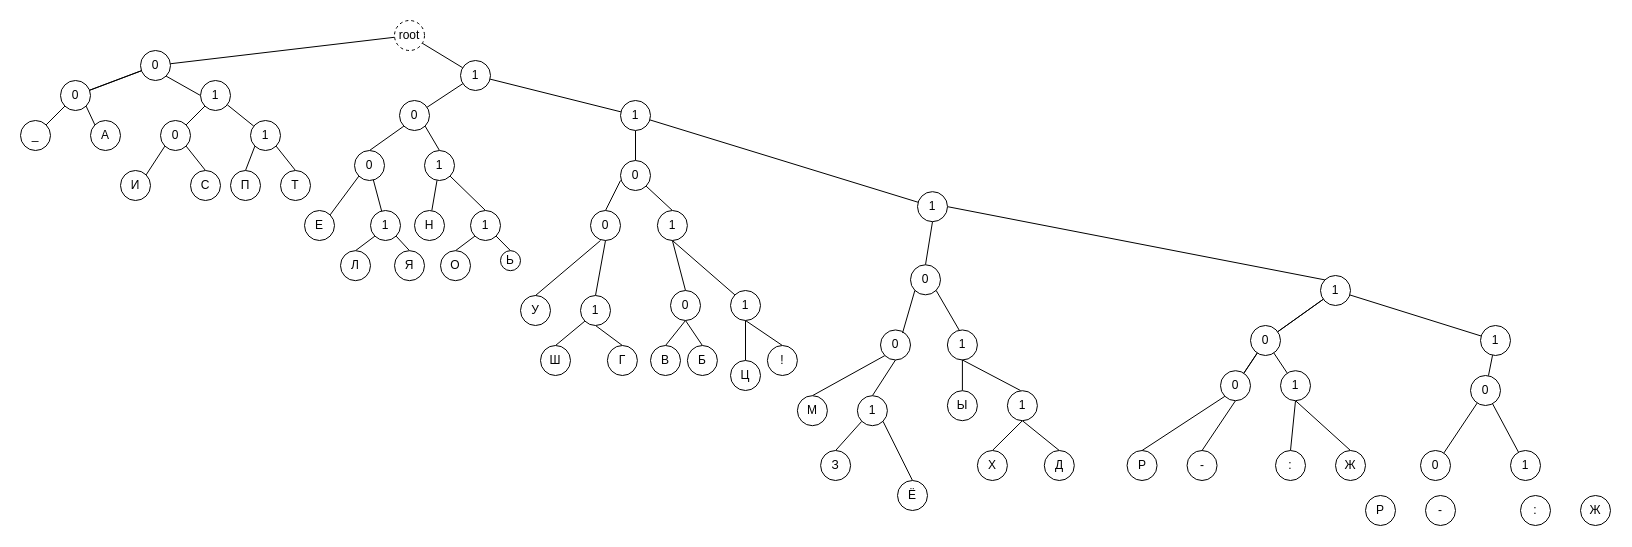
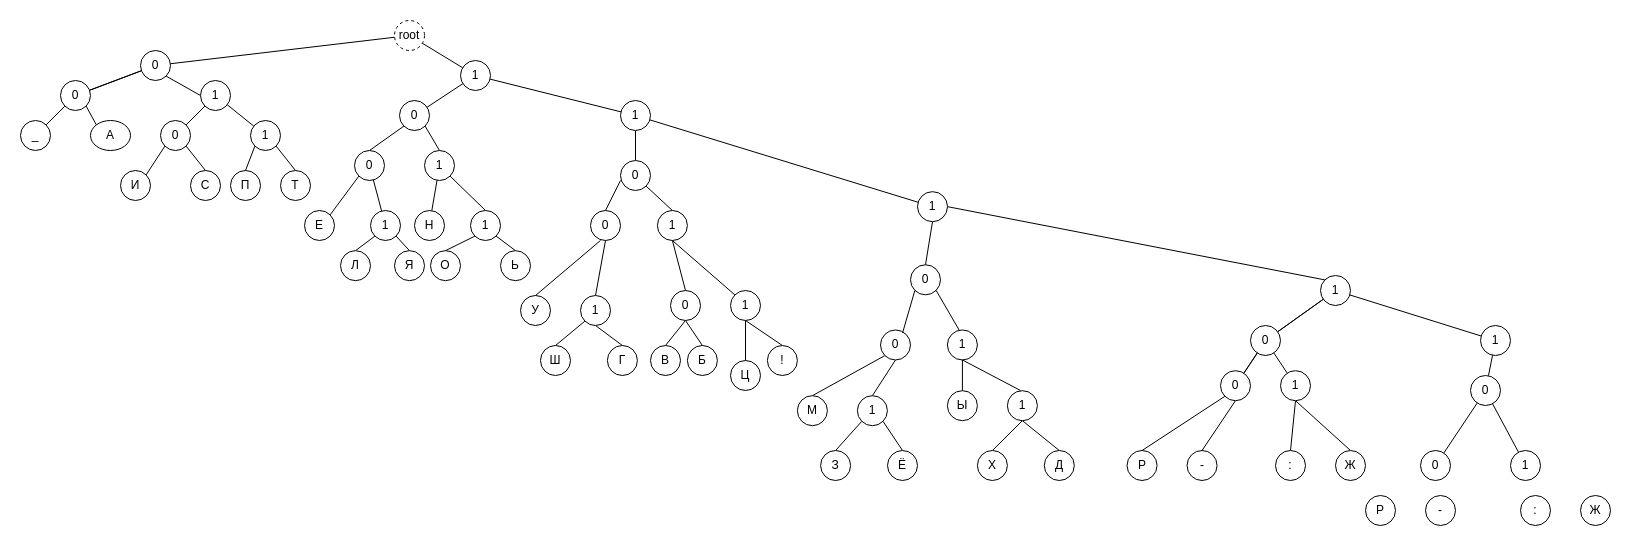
node "А": size 30x30 -> 40x30
node "Ь": size 20x20 -> 30x30
node "О": moved (456, 266) -> (446, 266)
node "Ё": moved (913, 496) -> (903, 466)
